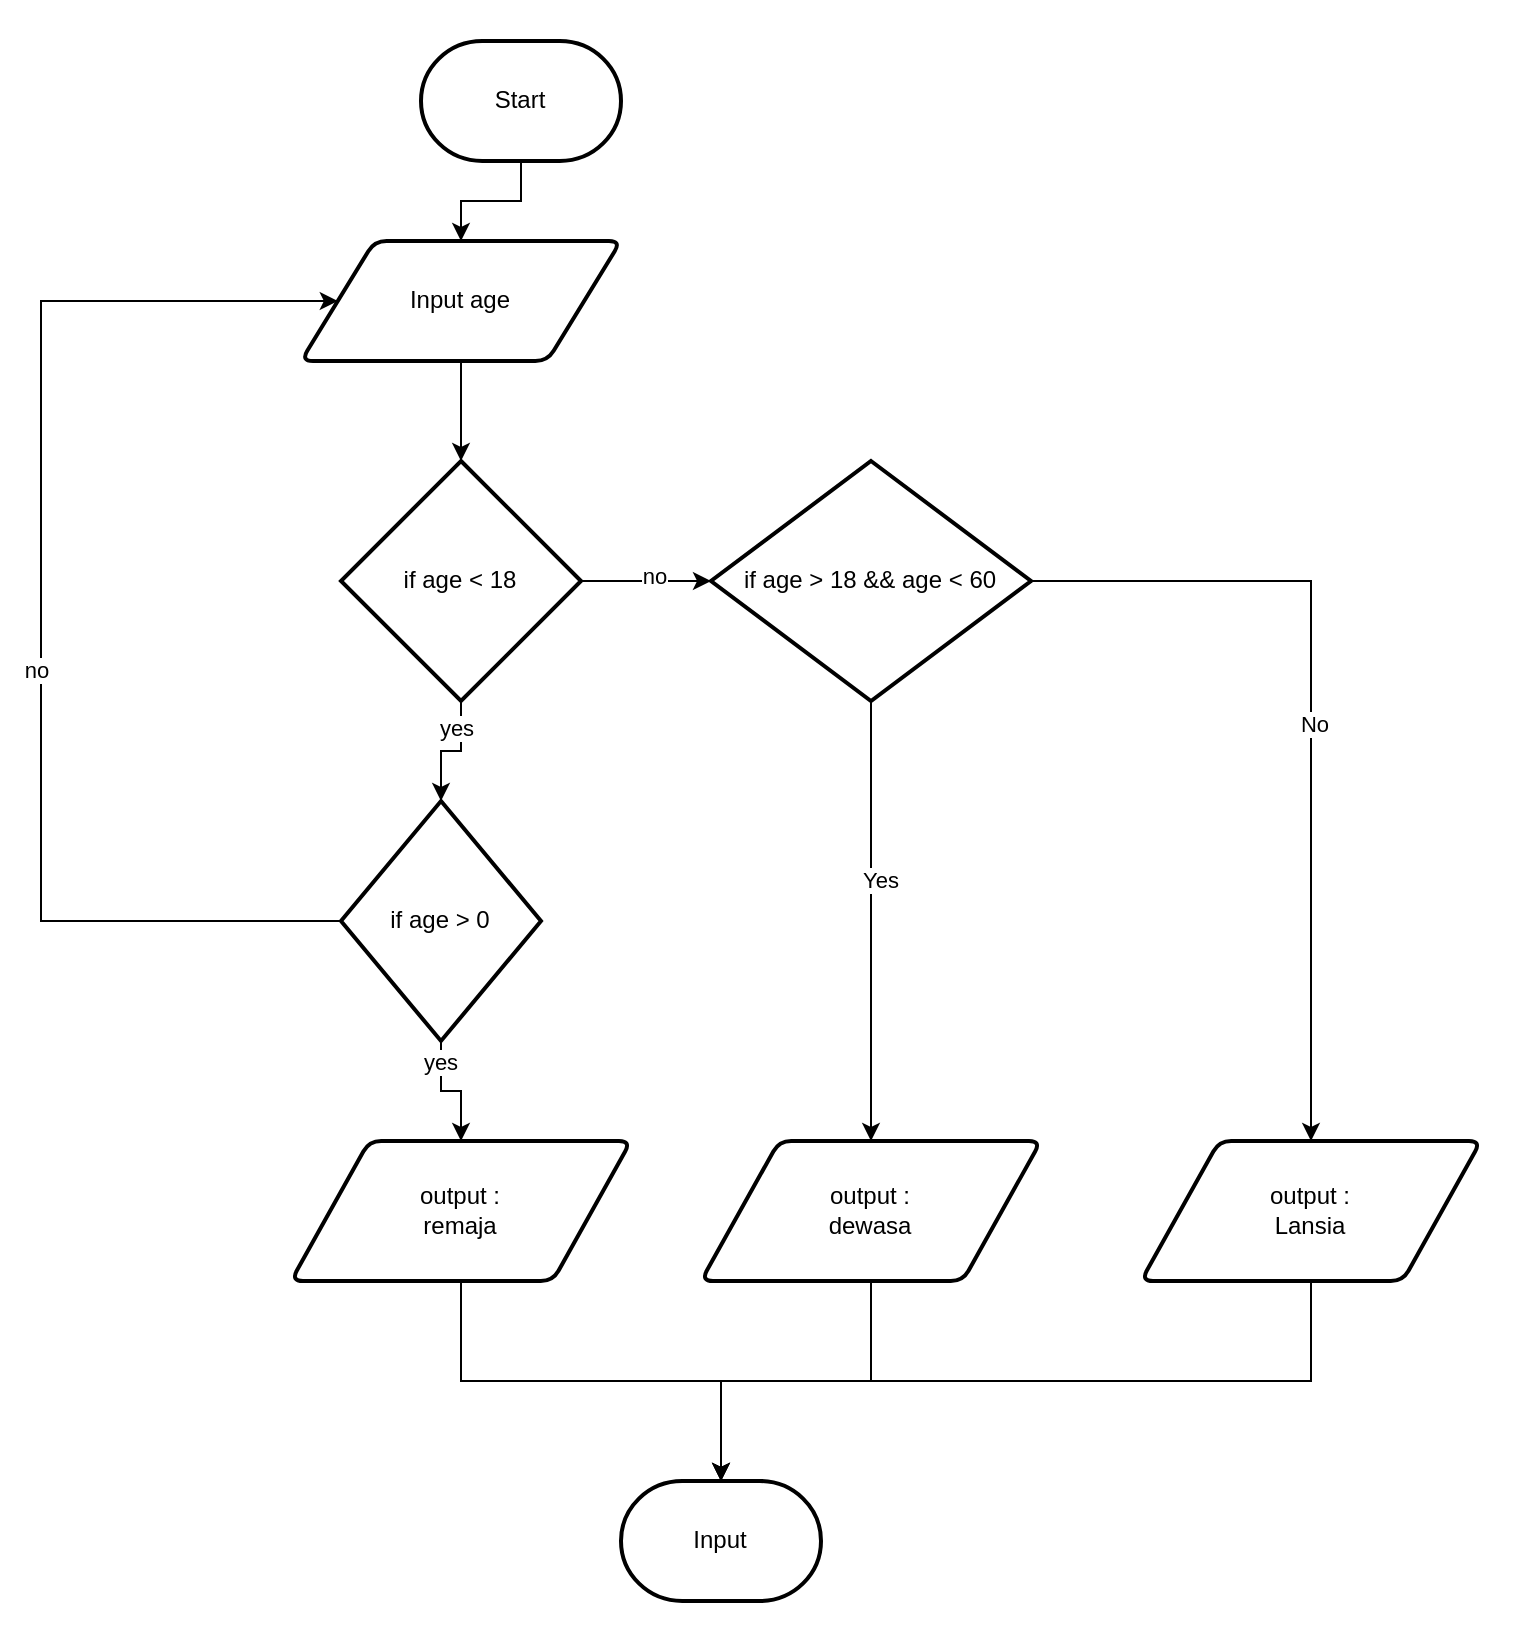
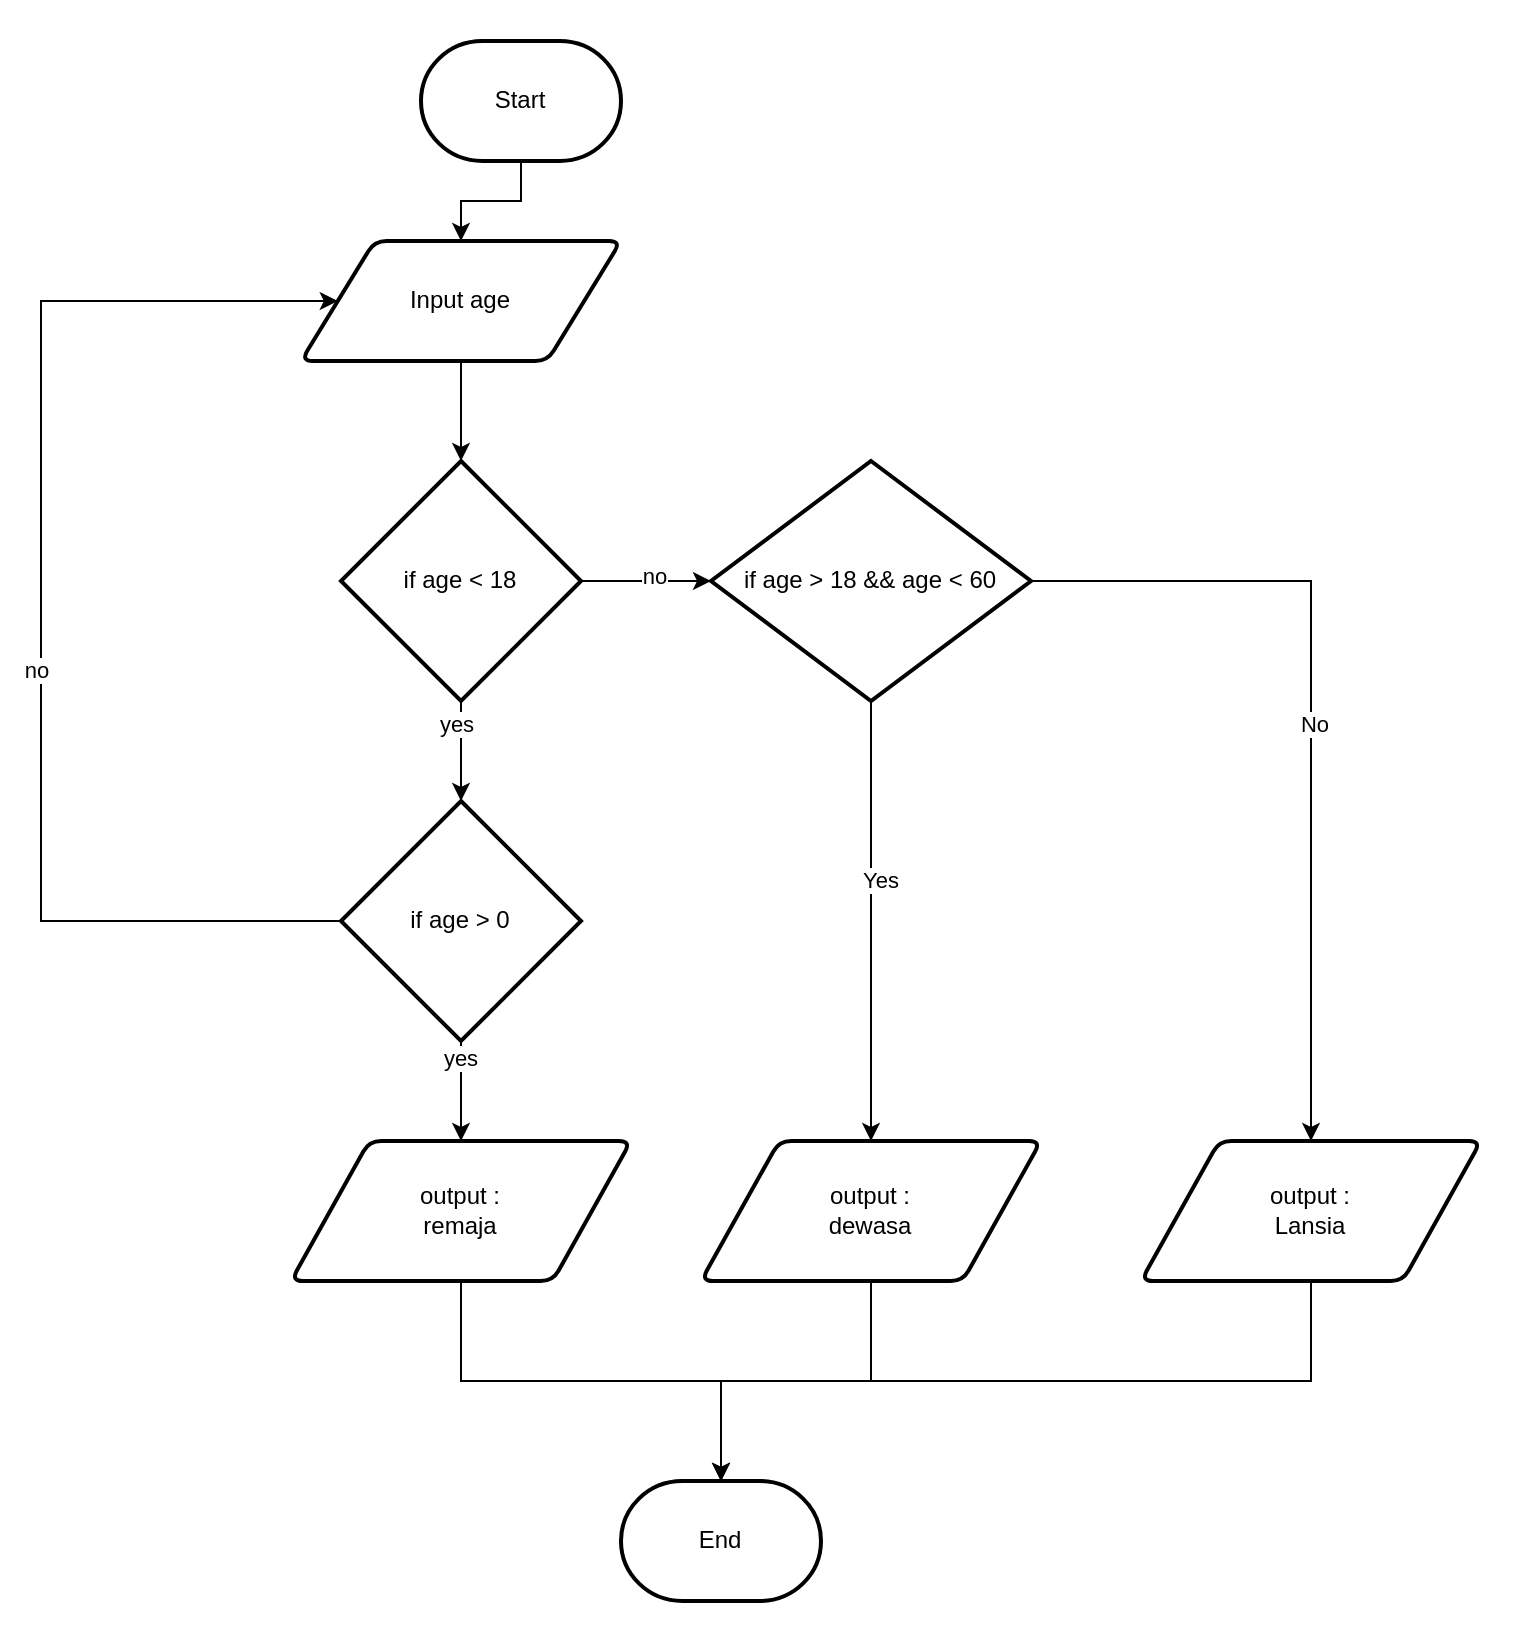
node "if age > 0": size 200x240 -> 240x240
node "Input": label "Input" -> "End"
